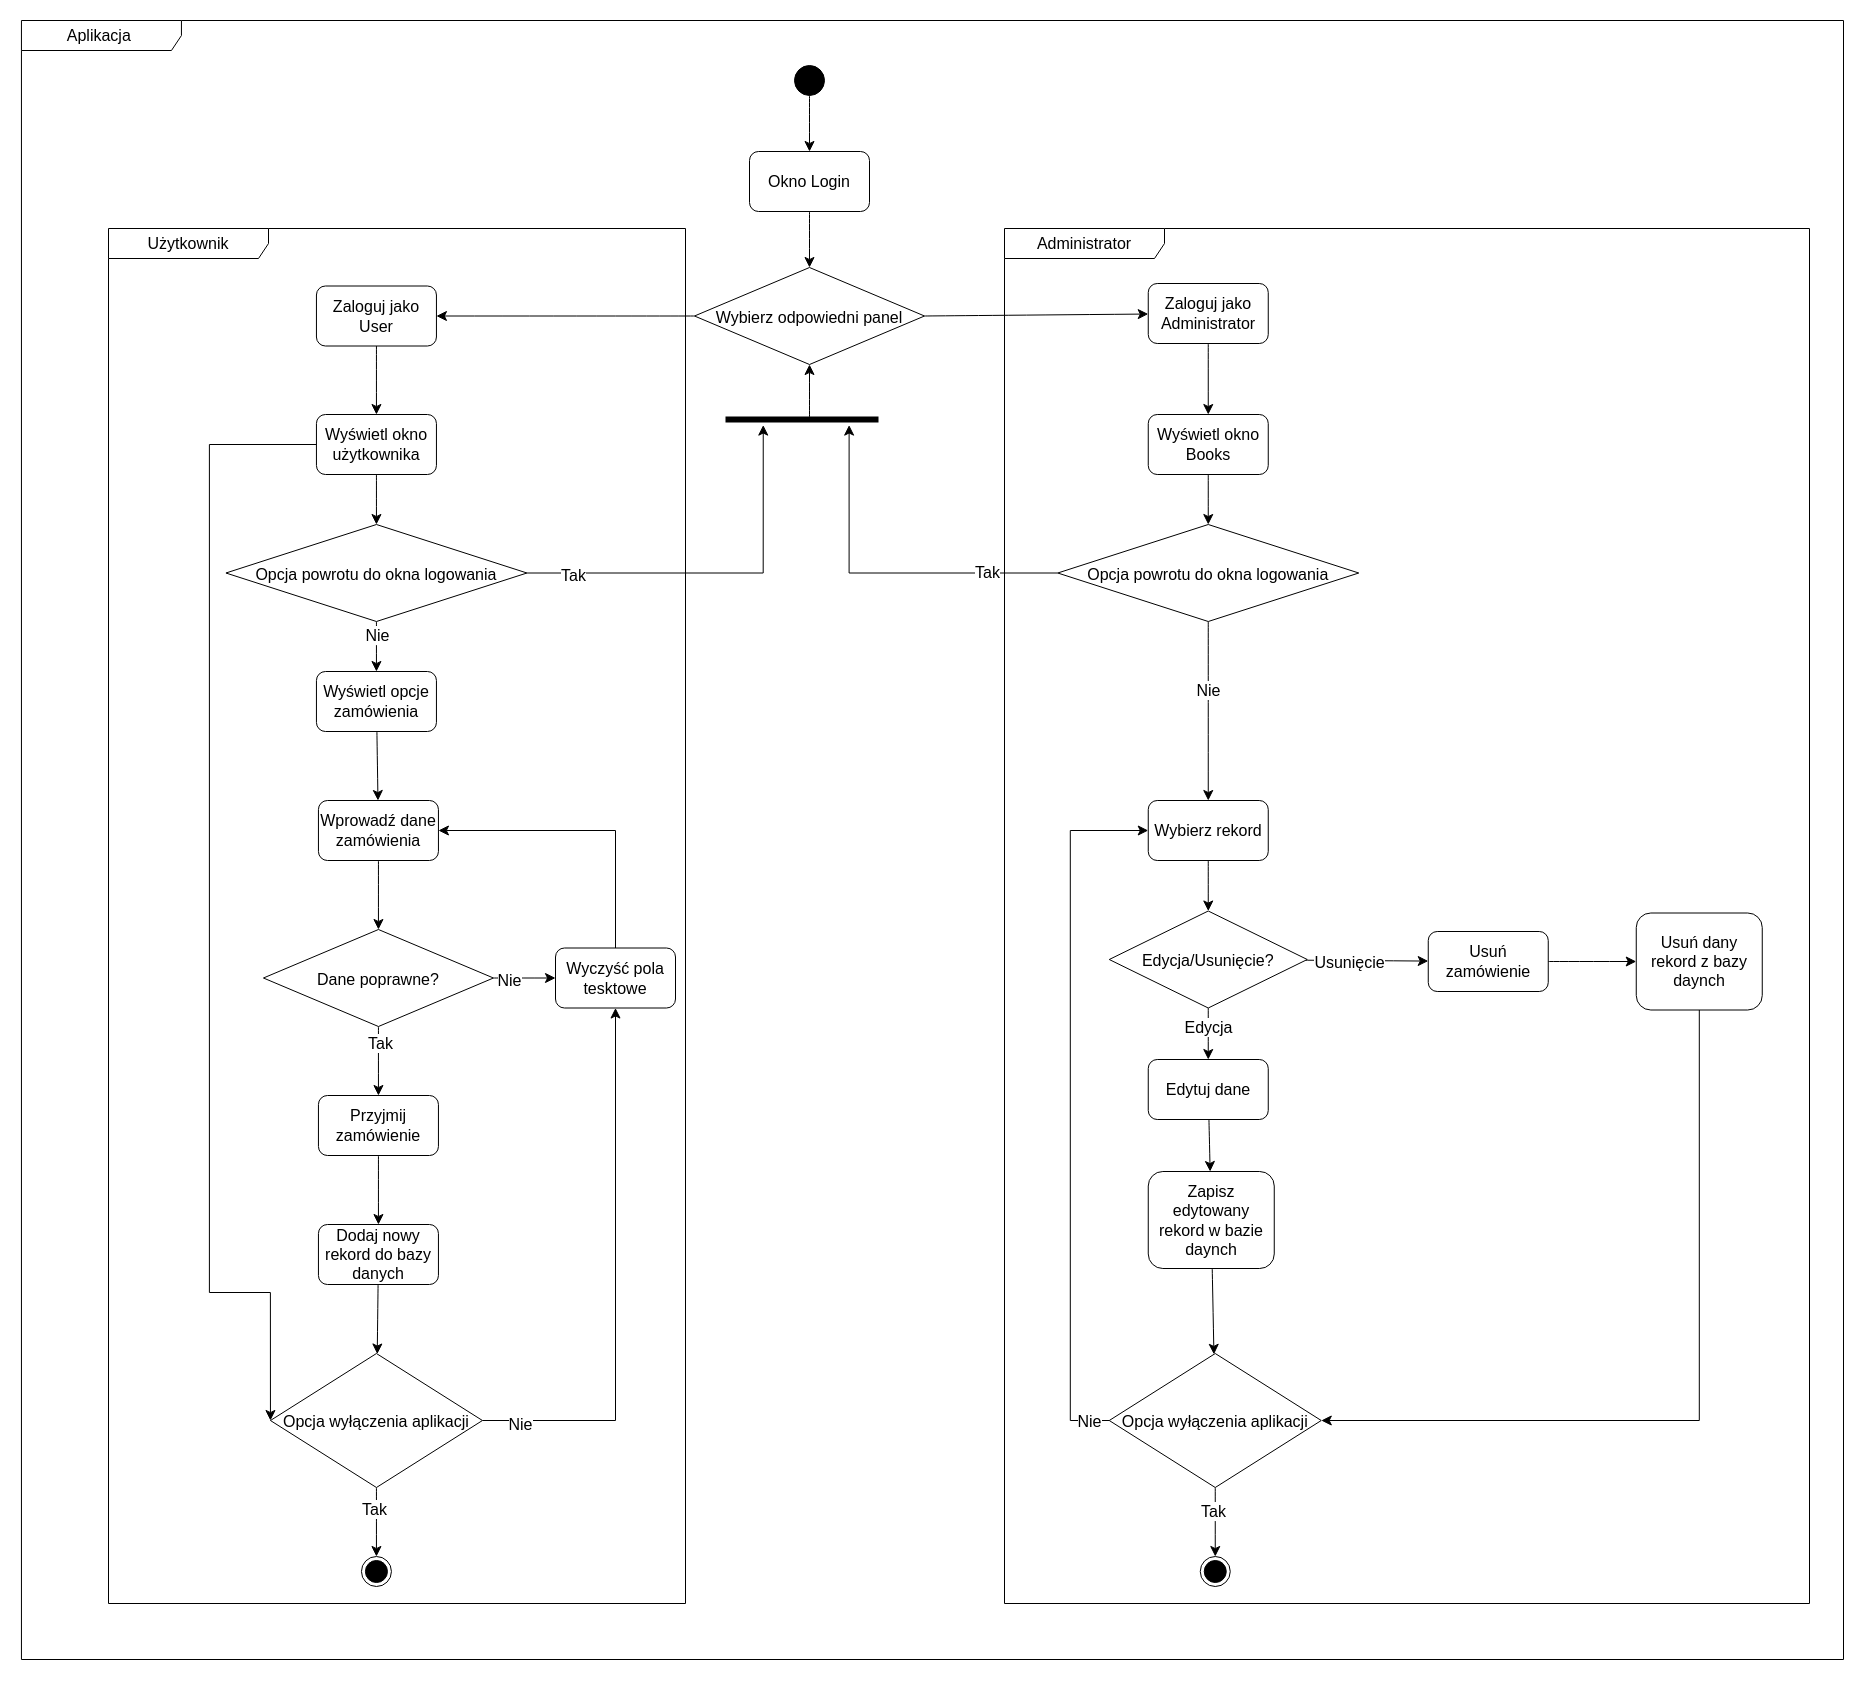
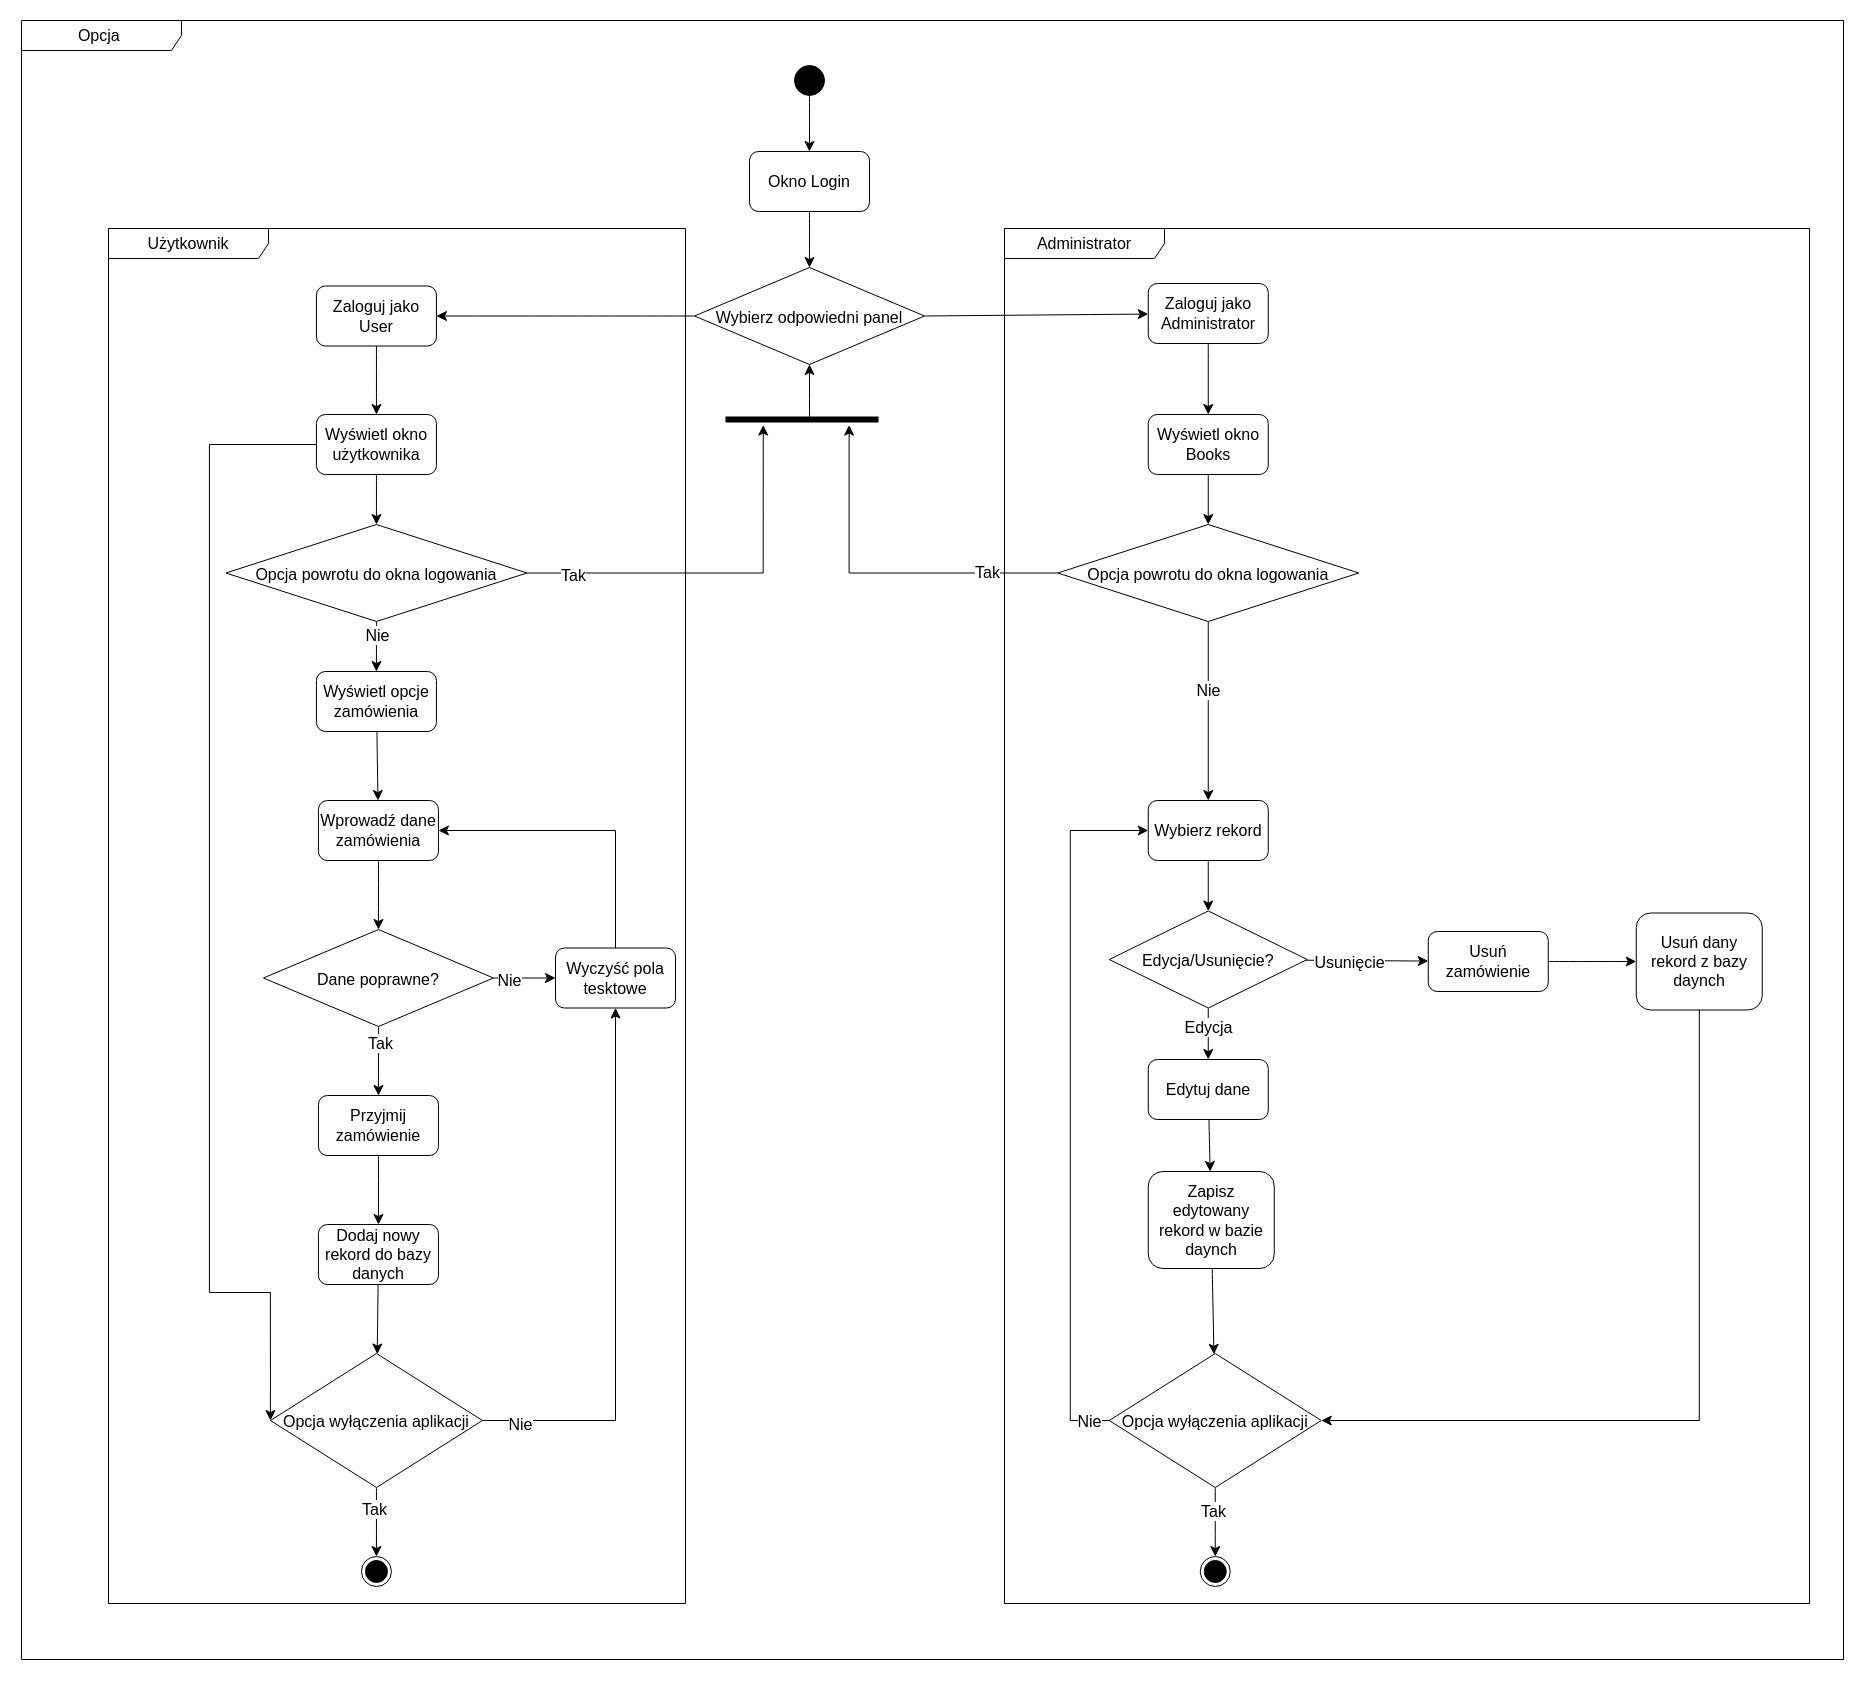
node "Aplikacja": label "Aplikacja" -> "Opcja"
